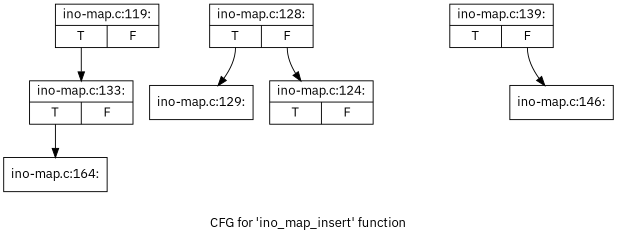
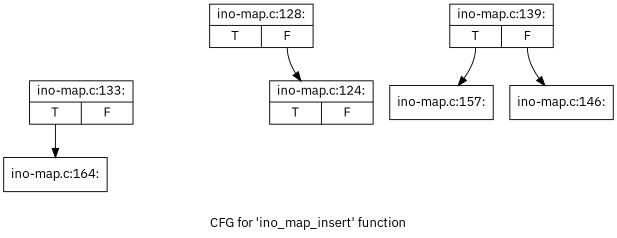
node "ino-map.c:119:": removed
node "ino-map.c:129:": removed
node "ino-map.c:157:": added
